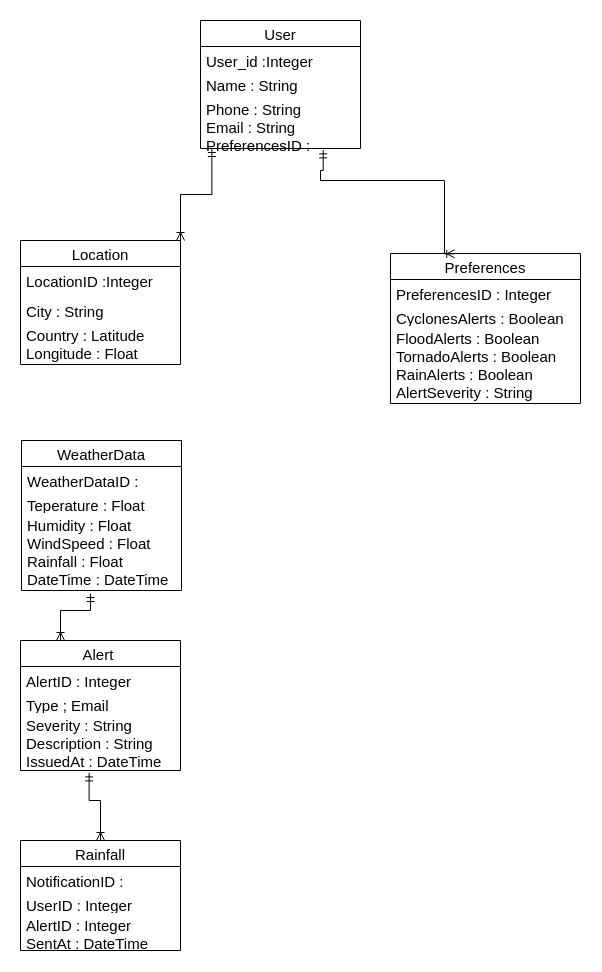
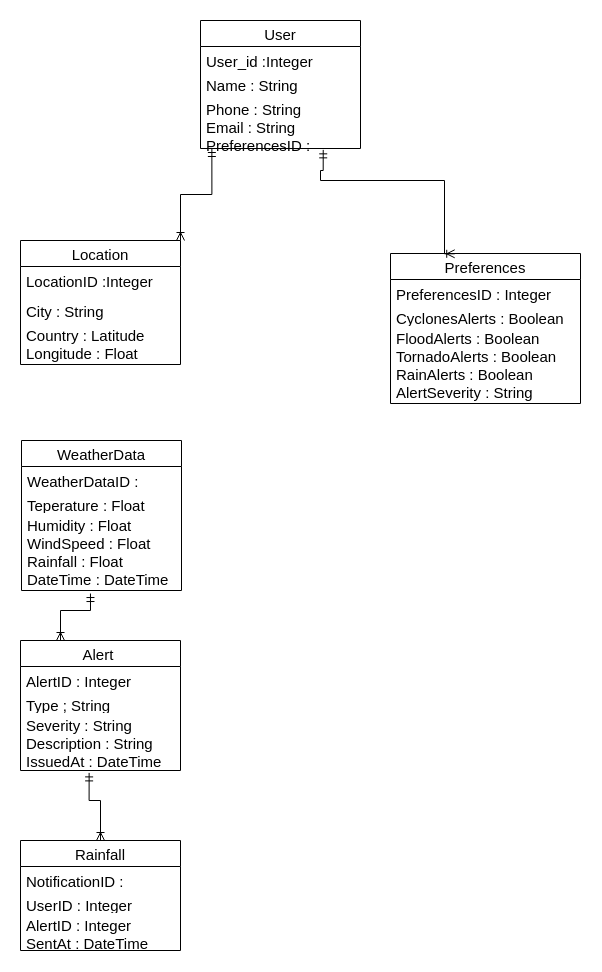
node "Type ; Email": label "Type ; Email" -> "Type ; String"
